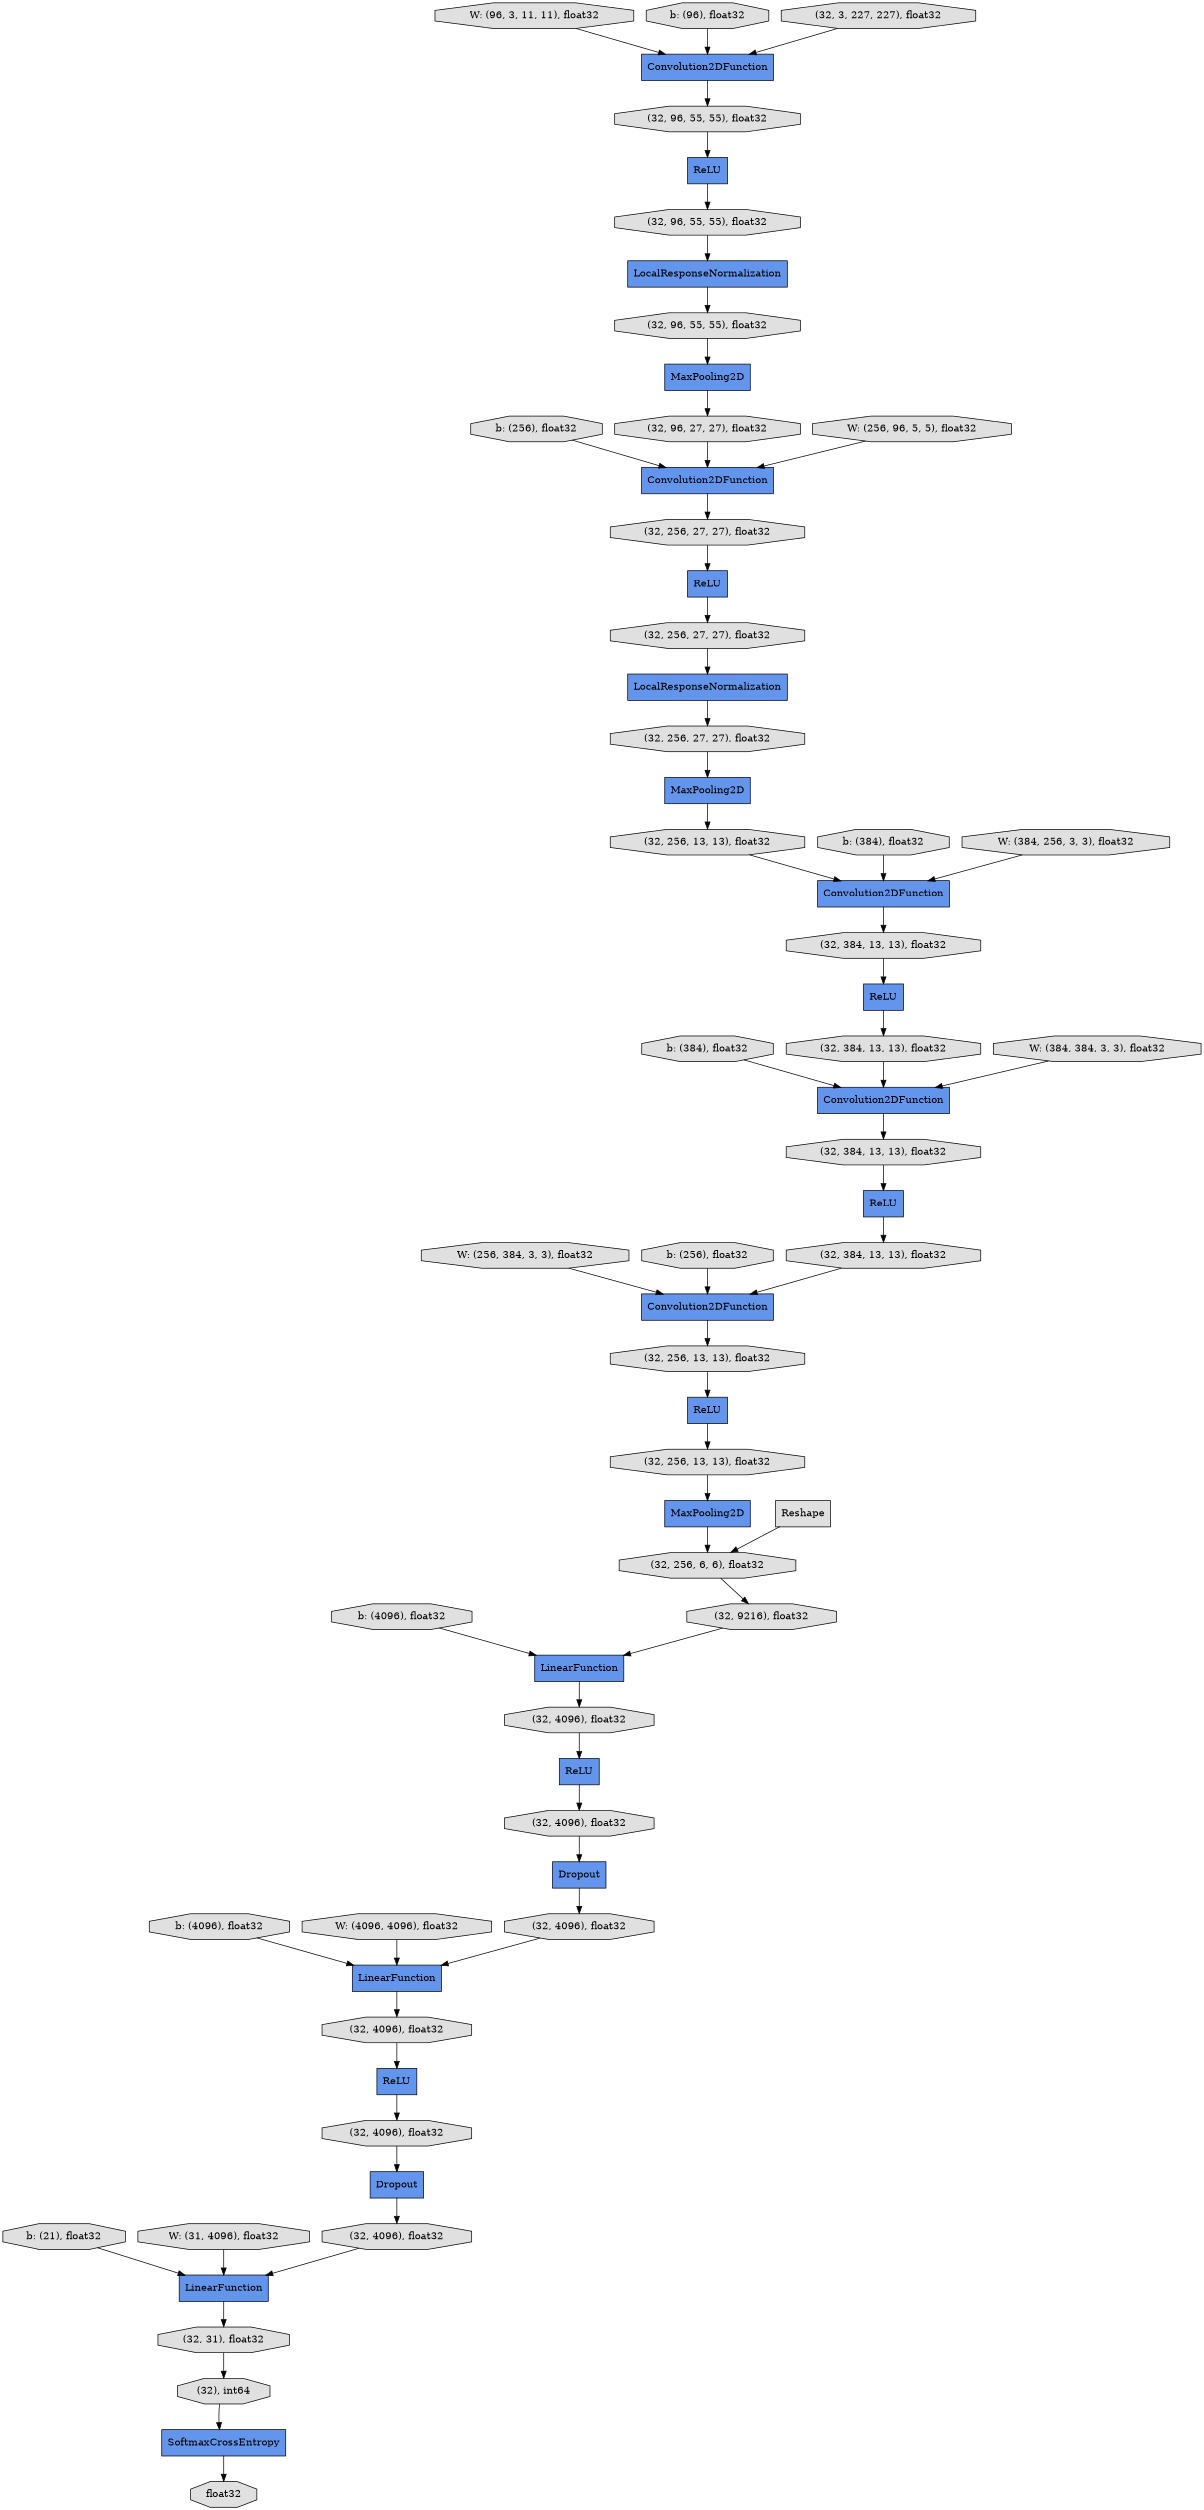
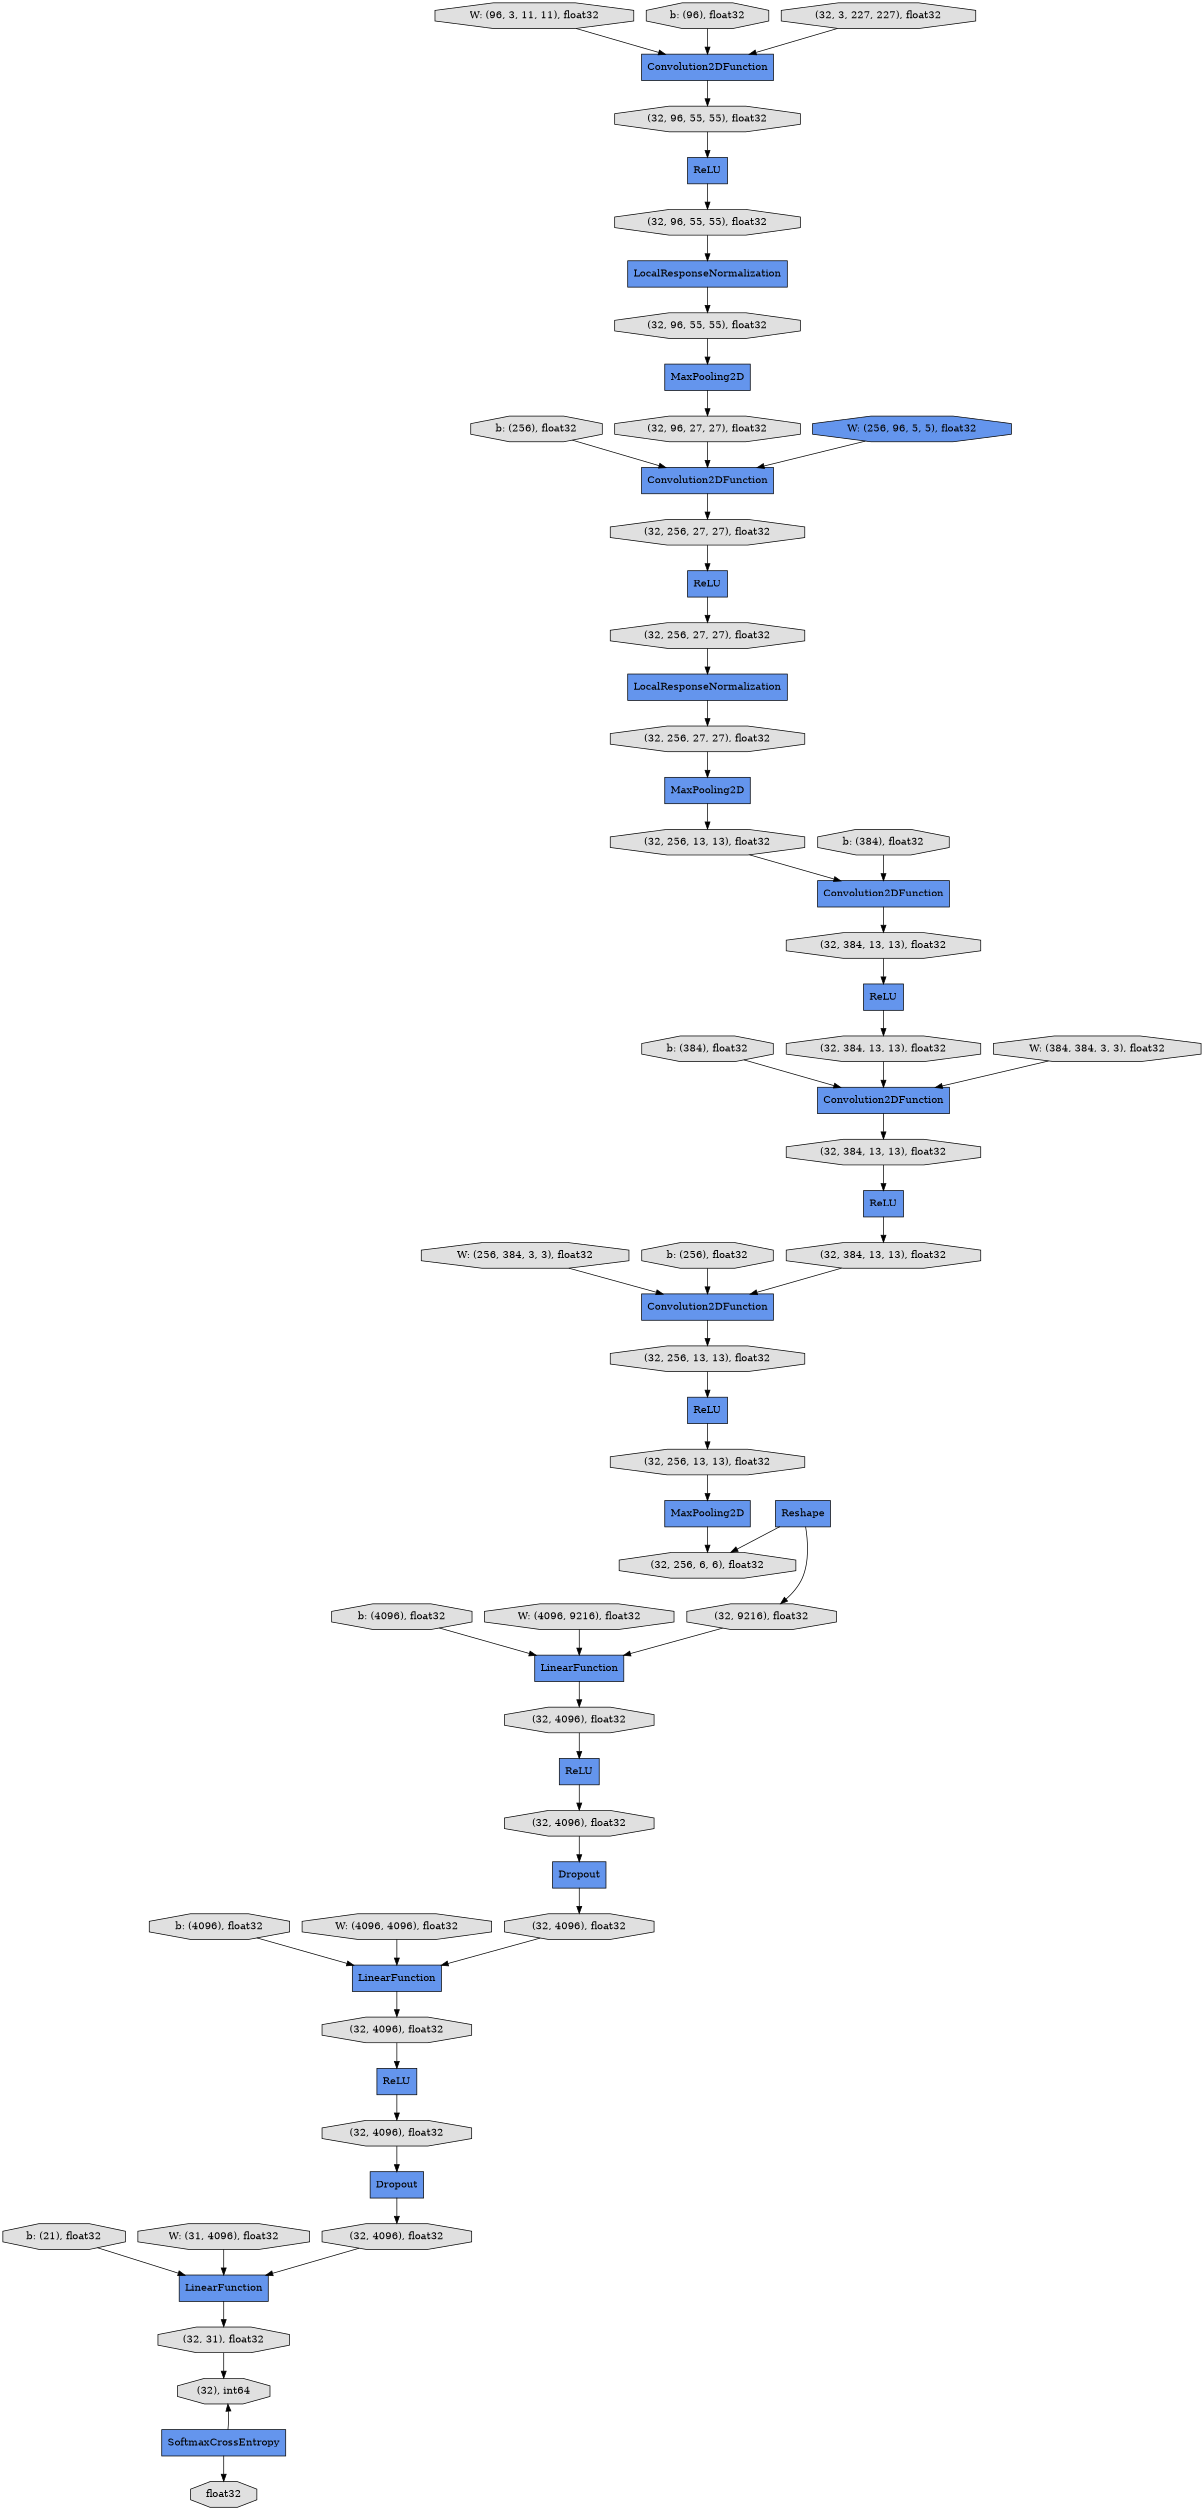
node "W: (256, 96, 5, 5), float32": fillcolor #e0e0e0 -> #6495ed
node "W: (384, 256, 3, 3), float32": removed
node "Reshape": fillcolor #e0e0e0 -> #6495ed
edge "(32, 256, 6, 6), float32" -> "(32, 9216), float32": now "Reshape" -> "(32, 9216), float32"
node "W: (4096, 9216), float32": added
edge "(32), int64" -> "SoftmaxCrossEntropy": reversed
